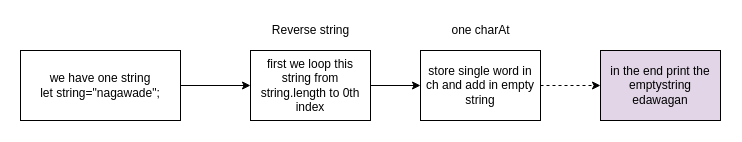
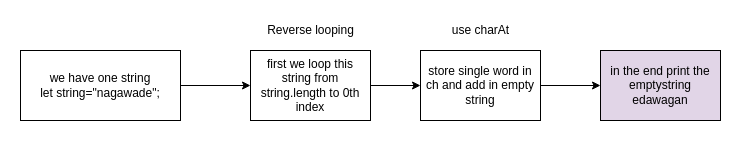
node "Reverse string": label "Reverse string" -> "Reverse looping"
node "one charAt": label "one charAt" -> "use charAt"
edge "store single word in ch and add in empty string" -> "in the end print the emptystring edawagan": style dashed -> solid
